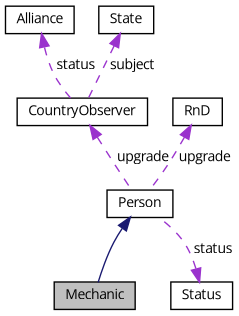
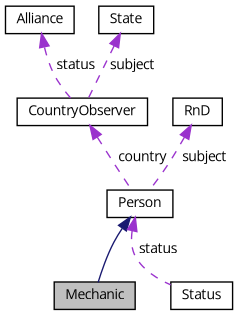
edge "Person" -> "CountryObserver": label " upgrade" -> " country"
edge "Person" -> "RnD": label " upgrade" -> " subject"
edge "Person" -> "Status": reversed
